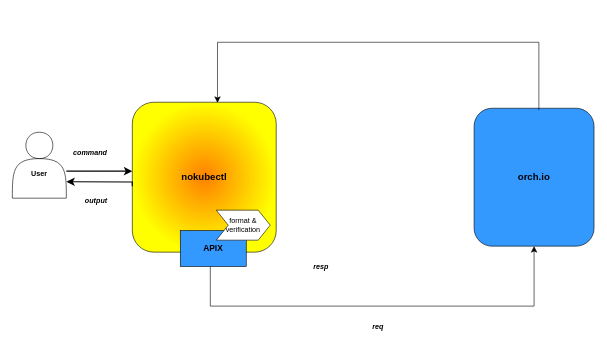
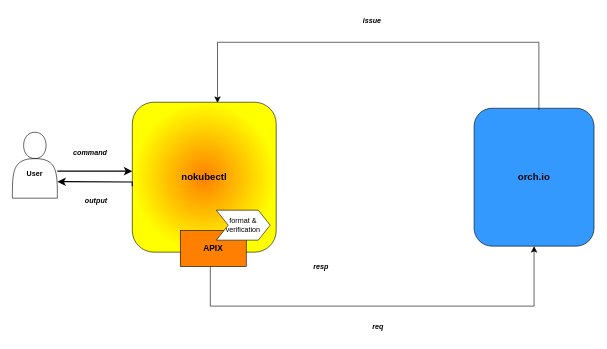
node "issue": added
node "User": size 54x66 -> 45x66
node "APIX": fillcolor #3399ff -> #ff8000
